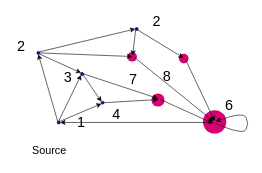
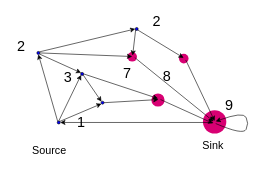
node "7": moved (134, 79) -> (128, 73)
node "6": label "6" -> "9"
node "4": removed
node "Sink": added
